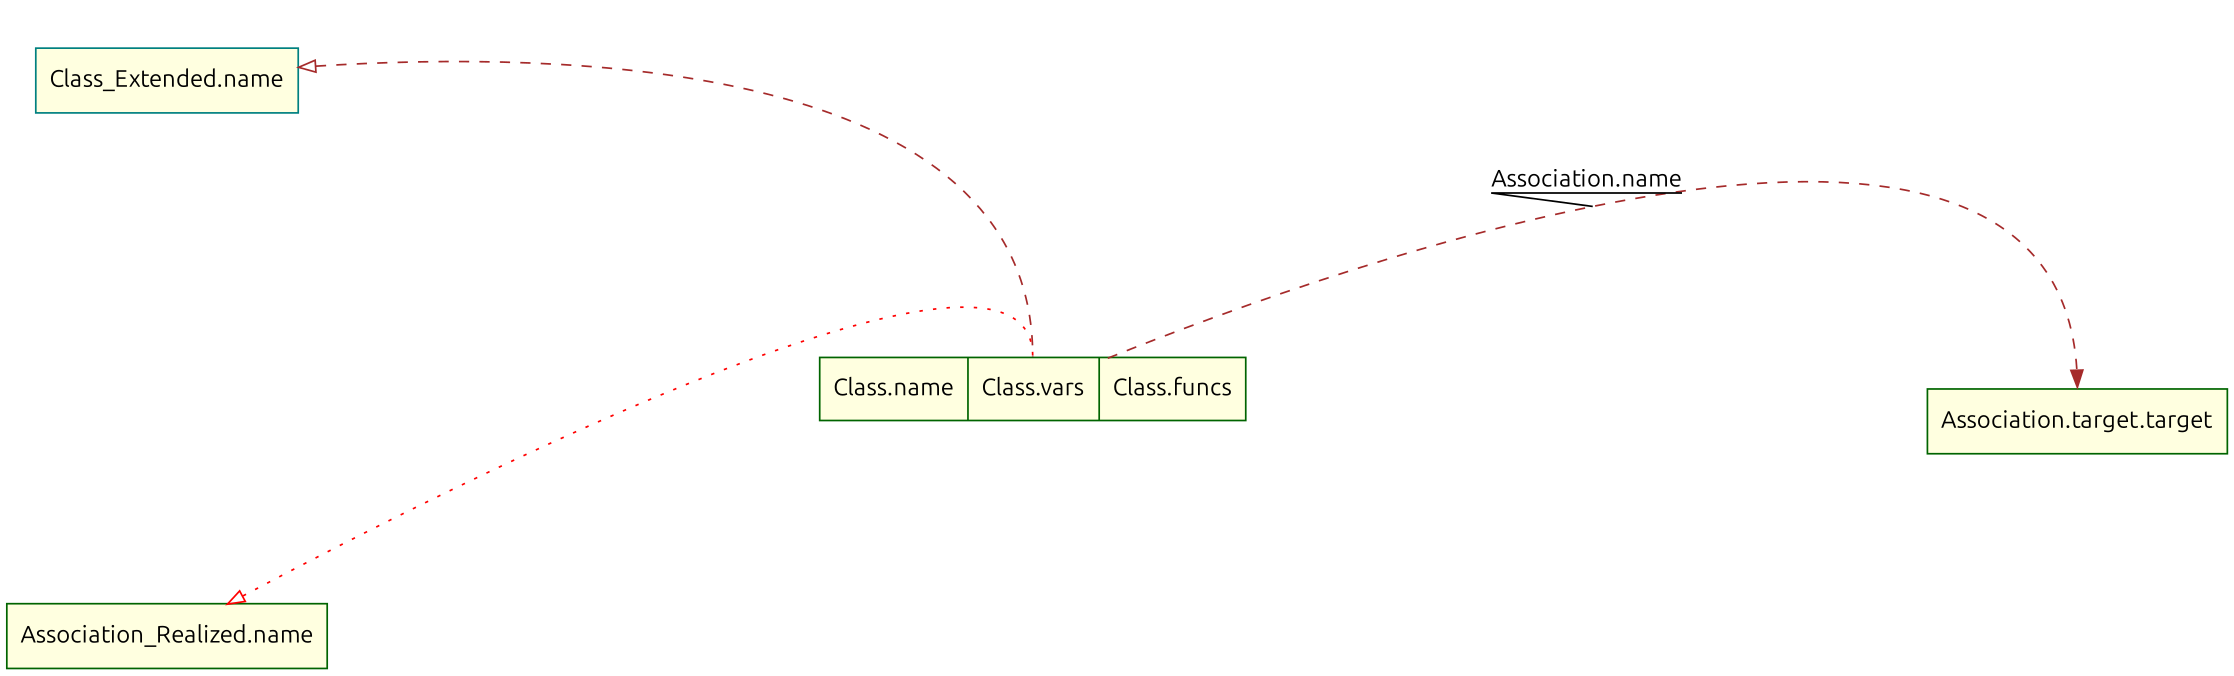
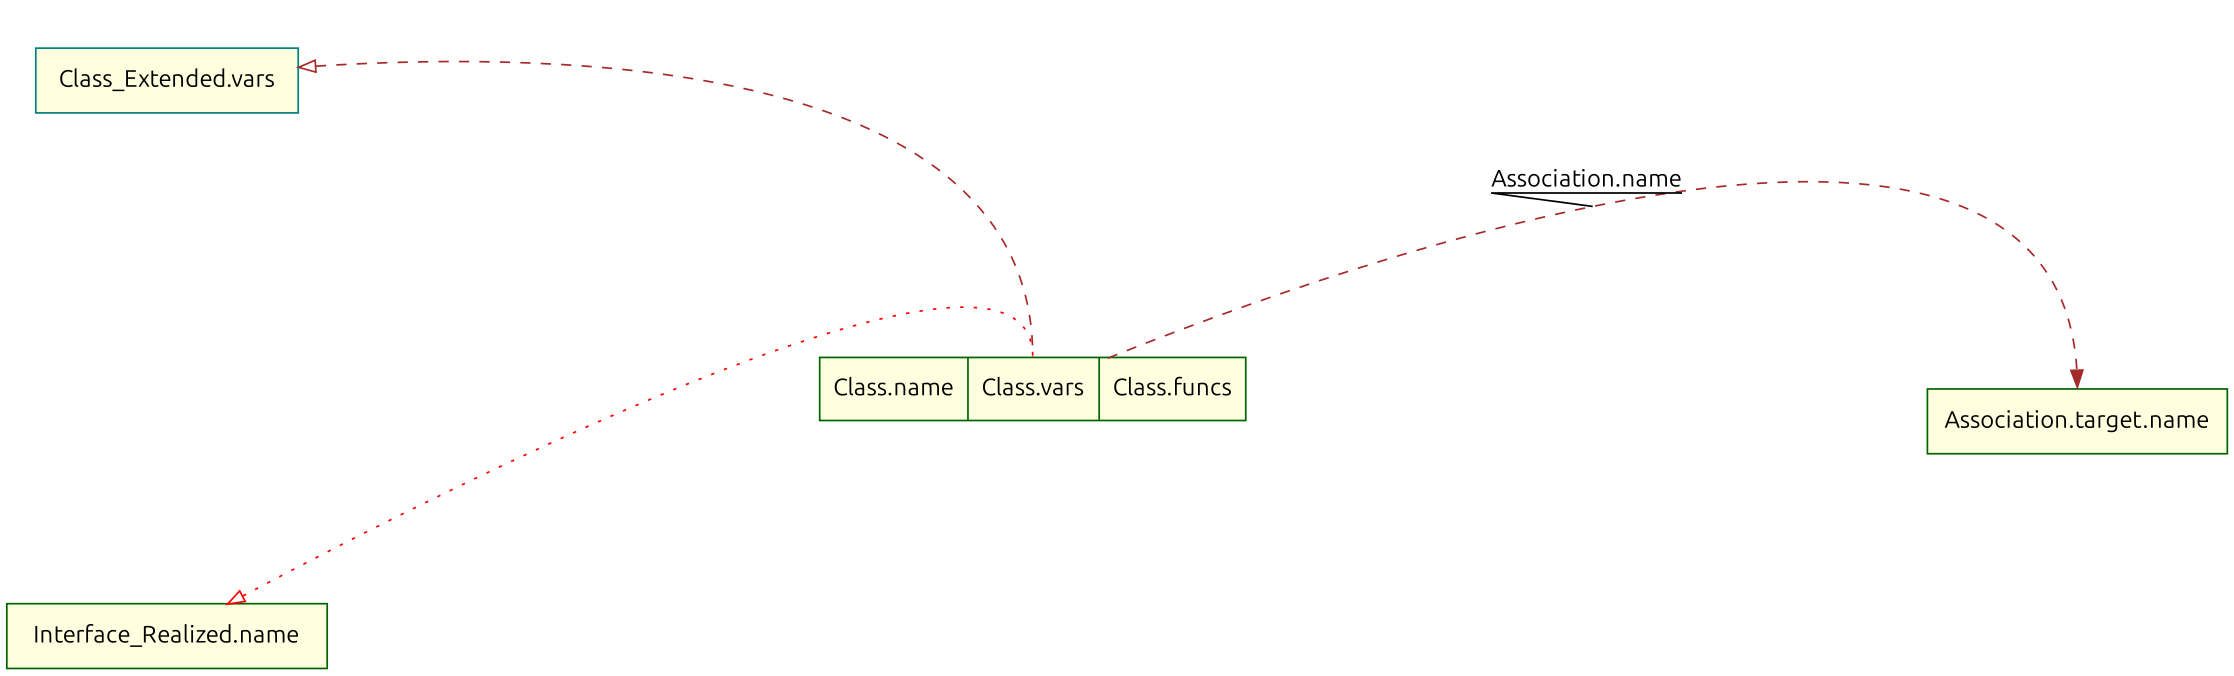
node "Class_Extended.name": label "Class_Extended.name" -> "Class_Extended.vars"
node "Association.target.target": label "Association.target.target" -> "Association.target.name"
node "Association_Realized.name": label "Association_Realized.name" -> "Interface_Realized.name"
